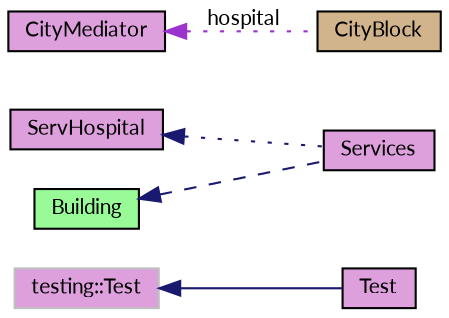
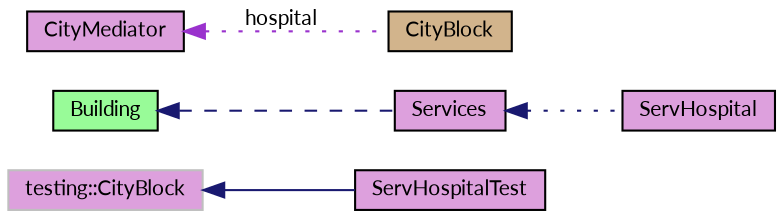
edge "Services" -> "ServHospital": reversed
node "testing::Test": label "testing::Test" -> "testing::CityBlock"
node "Test": label "Test" -> "ServHospitalTest"
